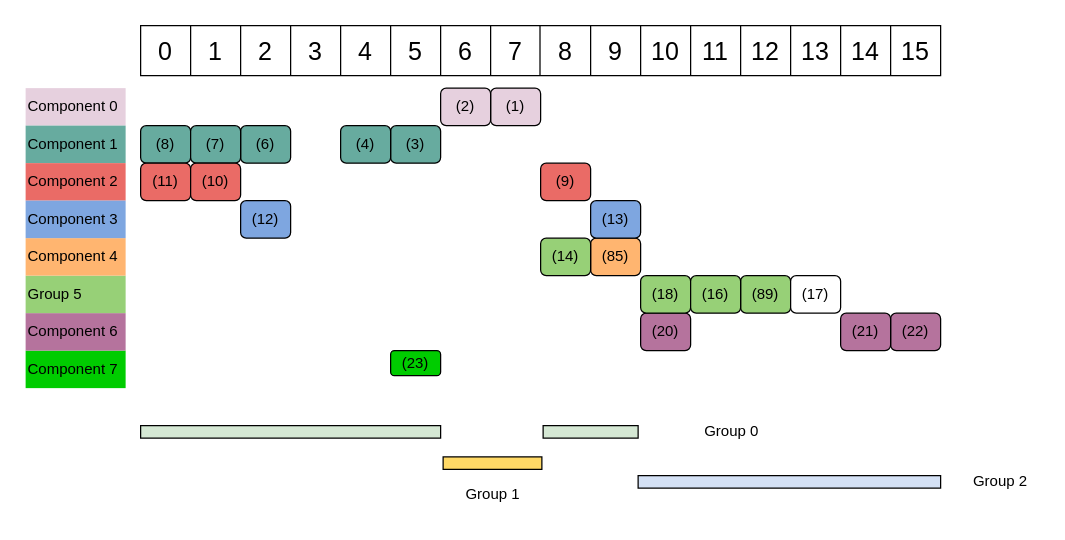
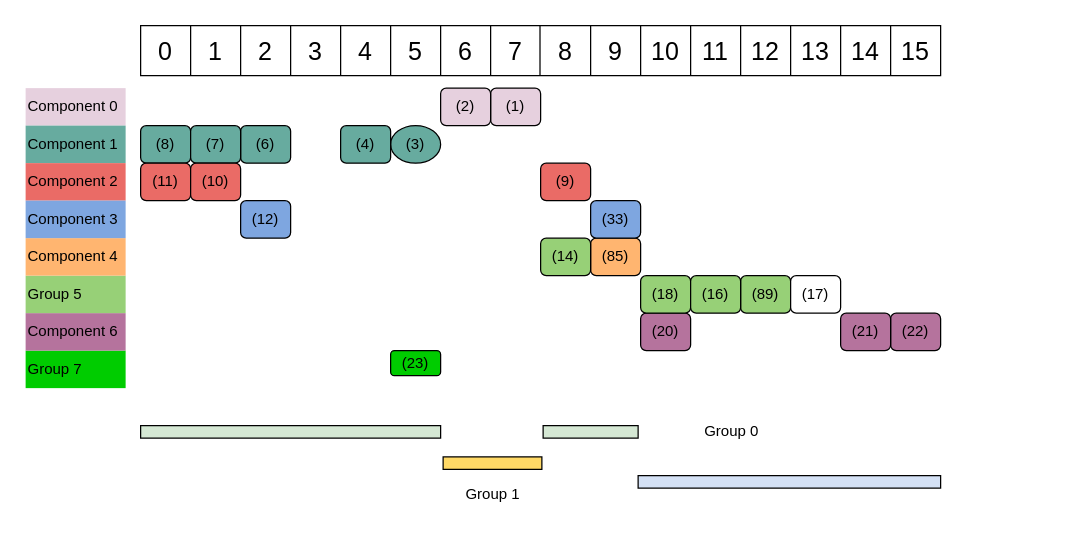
node "(3)": shape rounded rectangle -> ellipse
node "(13)": label "(13)" -> "(33)"
node "Component 7": label "Component 7" -> "Group 7"
node "Group 2": removed
